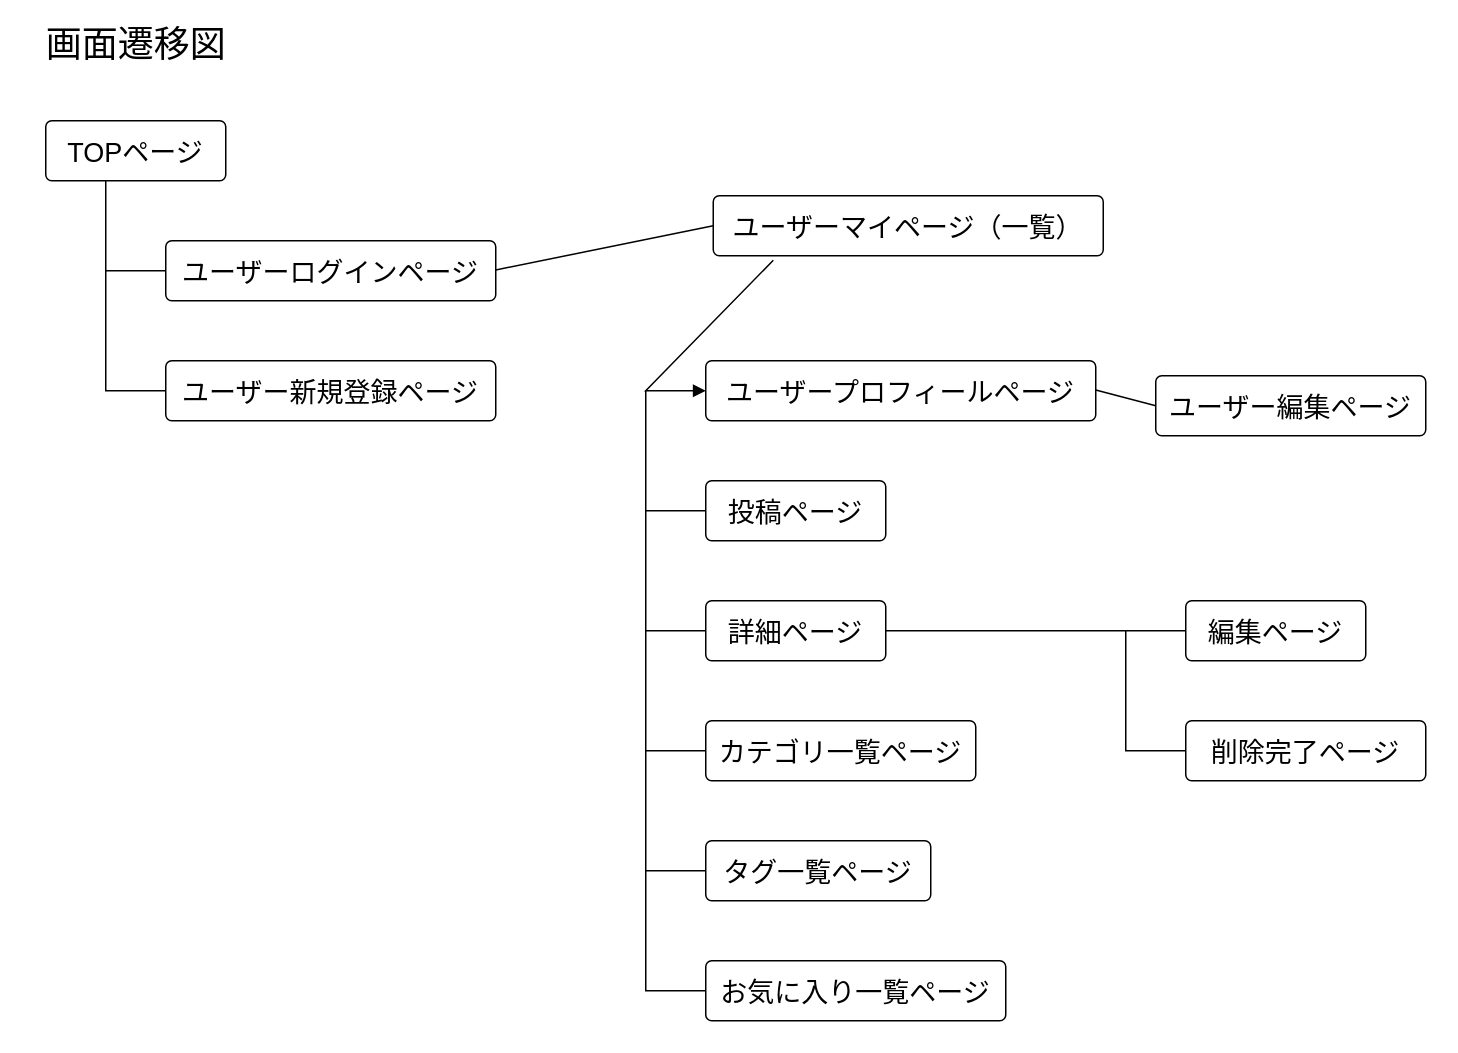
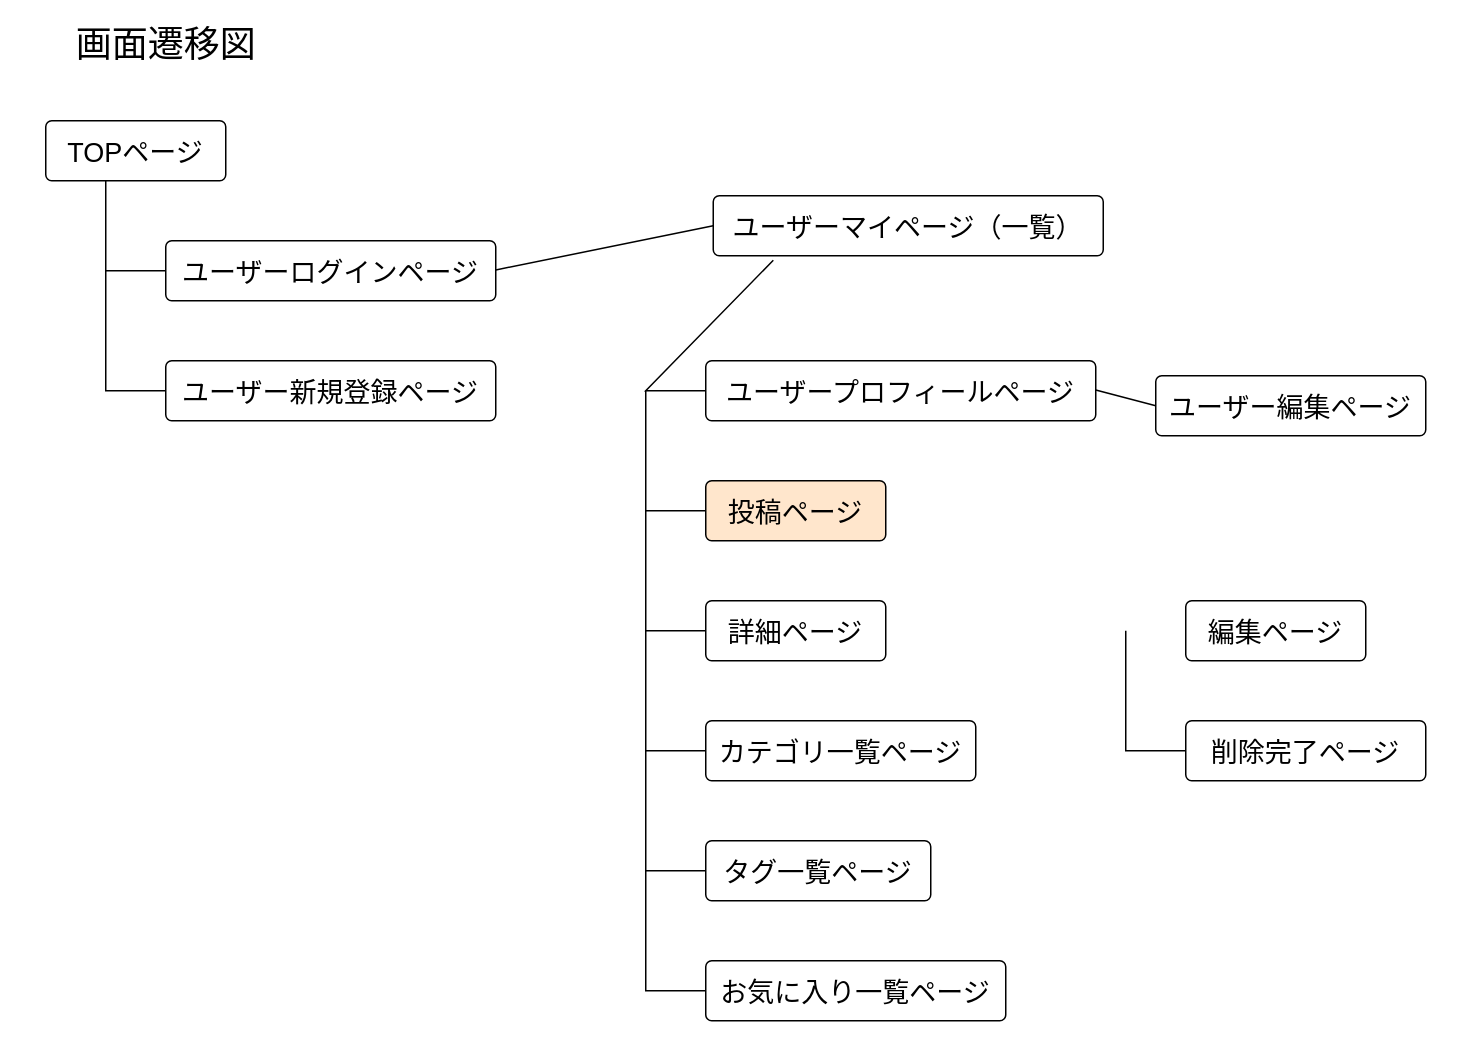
node "画面遷移図": moved (136, 46) -> (166, 46)
edge "ユーザーマイページ（一覧）" -> "ユーザープロフィールページ": arrowhead block -> none
node "投稿ページ": fillcolor #ffffff -> #ffe6cc
edge "詳細ページ" -- "編集ページ": removed
